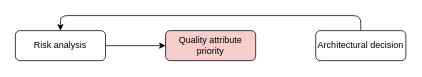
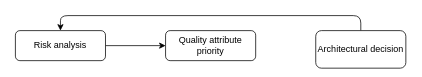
node "Quality attribute priority": fillcolor #f8cecc -> #ffffff
node "Architectural decision": size 90x30 -> 90x38
